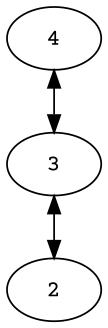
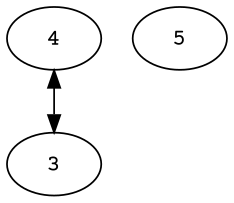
node "5": added
node "2": removed
